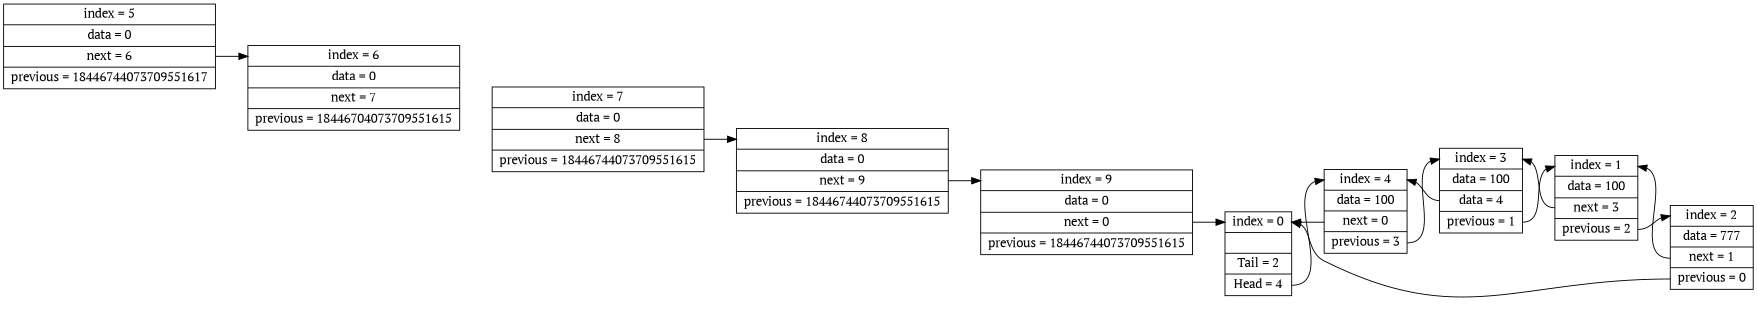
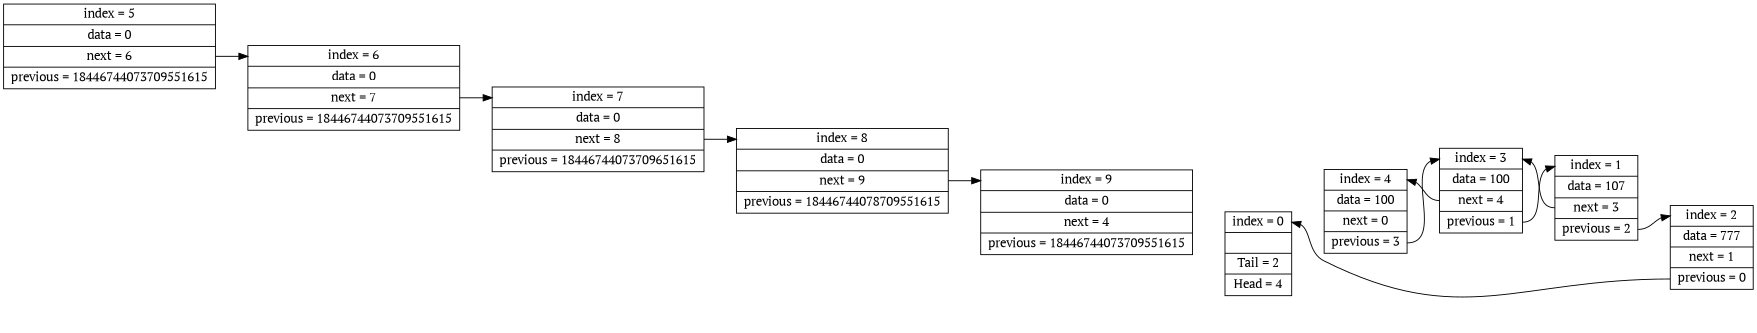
node "index = 5": text "previous = 18446744073709551617" -> "previous = 18446744073709551615"
edge "index = 6" -> "index = 7": added
node "index = 6": text "previous = 18446704073709551615" -> "previous = 18446744073709551615"
node "index = 7": text "previous = 18446744073709551615" -> "previous = 18446744073709651615"
node "index = 1": text "data = 100" -> "data = 107"
node "index = 3": text "data = 4" -> "next = 4"
node "index = 8": text "previous = 18446744073709551615" -> "previous = 18446744078709551615"
edge "index = 2" -> "index = 1": removed
node "index = 9": text "next = 0" -> "next = 4"
edge "index = 9" -> "index = 0": removed
edge "index = 4" -> "index = 0": removed
edge "index = 0" -> "index = 4": removed
